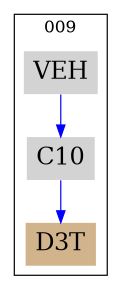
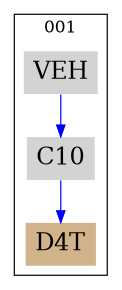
cluster "009": label "009" -> "001"
node "D3T": label "D3T" -> "D4T"
